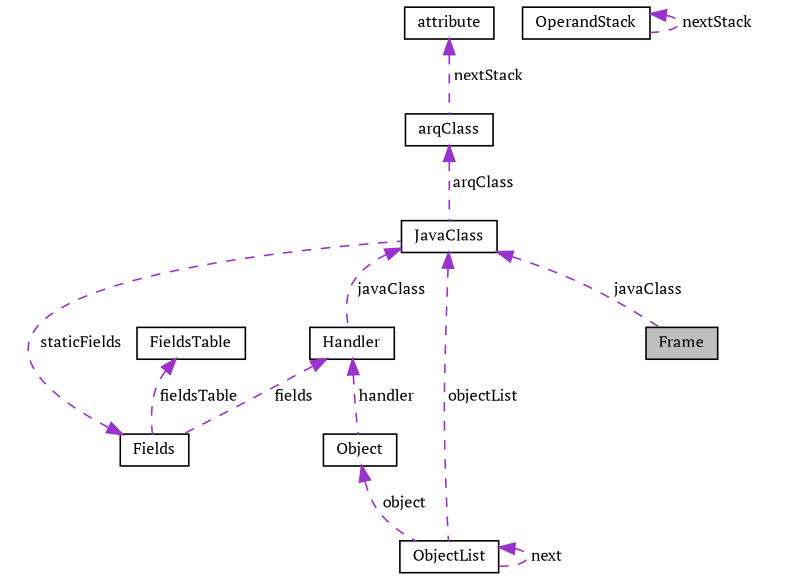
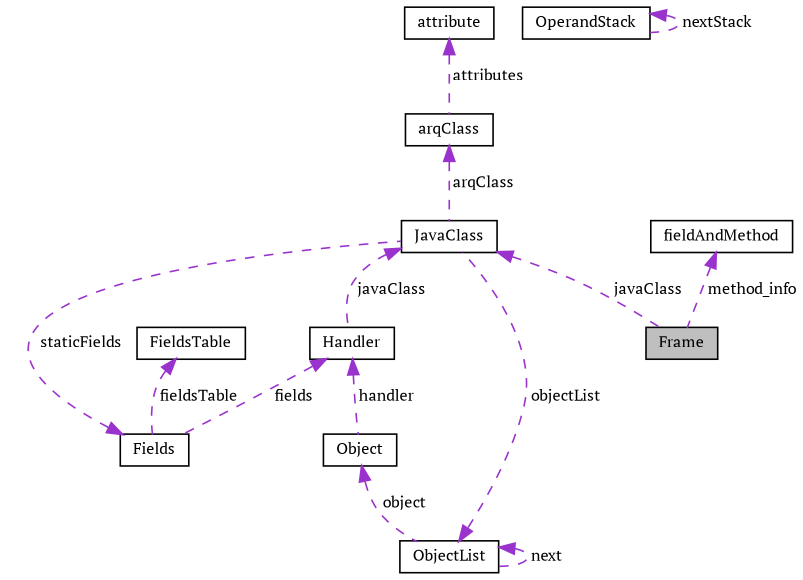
edge "arqClass" -> "attribute": label " nextStack" -> " attributes"
node "fieldAndMethod": added
edge "ObjectList" -> "JavaClass": reversed
